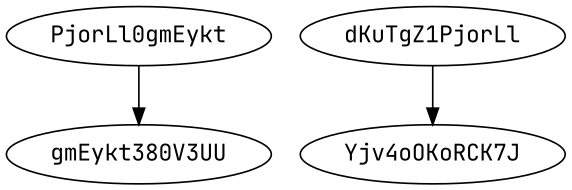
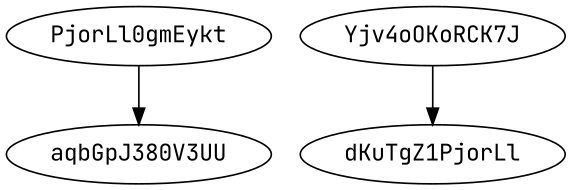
edge "dKuTgZ1PjorLl" -> "Yjv4oOKoRCK7J": reversed
node "gmEykt380V3UU": label "gmEykt380V3UU" -> "aqbGpJ380V3UU"
